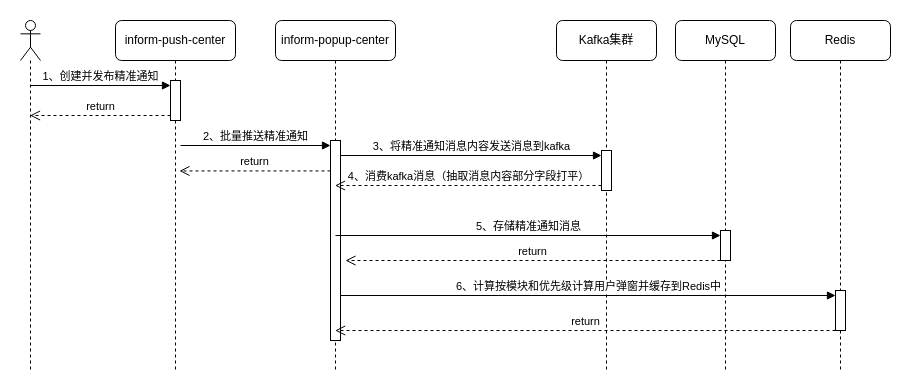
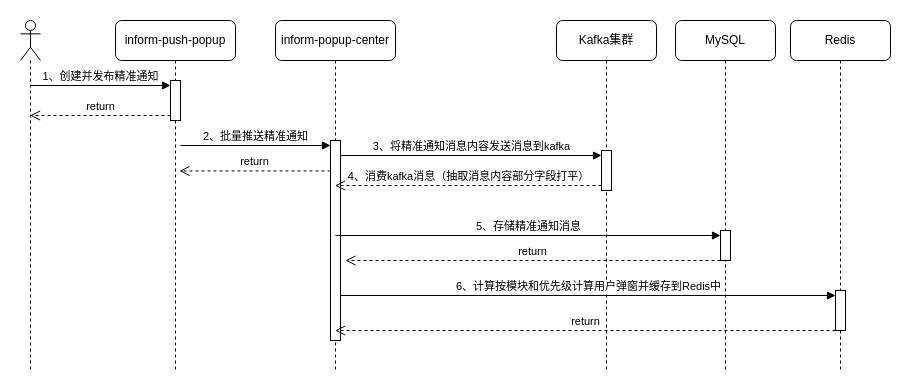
node "inform-push-center": label "inform-push-center" -> "inform-push-popup"
